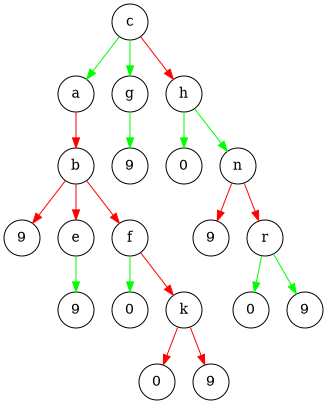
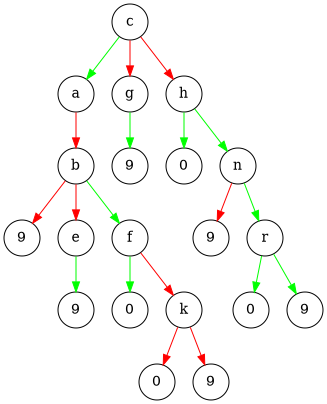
edge "c" -> "g": color green -> red
edge "n" -> "r": color red -> green
edge "b" -> "f": color red -> green
